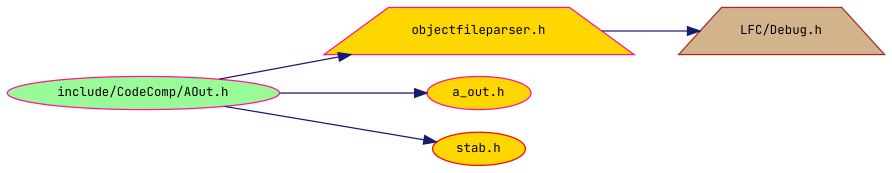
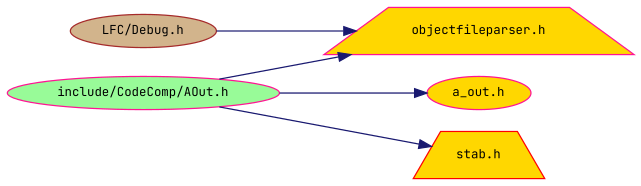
edge "objectfileparser.h" -> "LFC/Debug.h": reversed
node "LFC/Debug.h": shape trapezium -> ellipse
node "stab.h": shape ellipse -> trapezium
